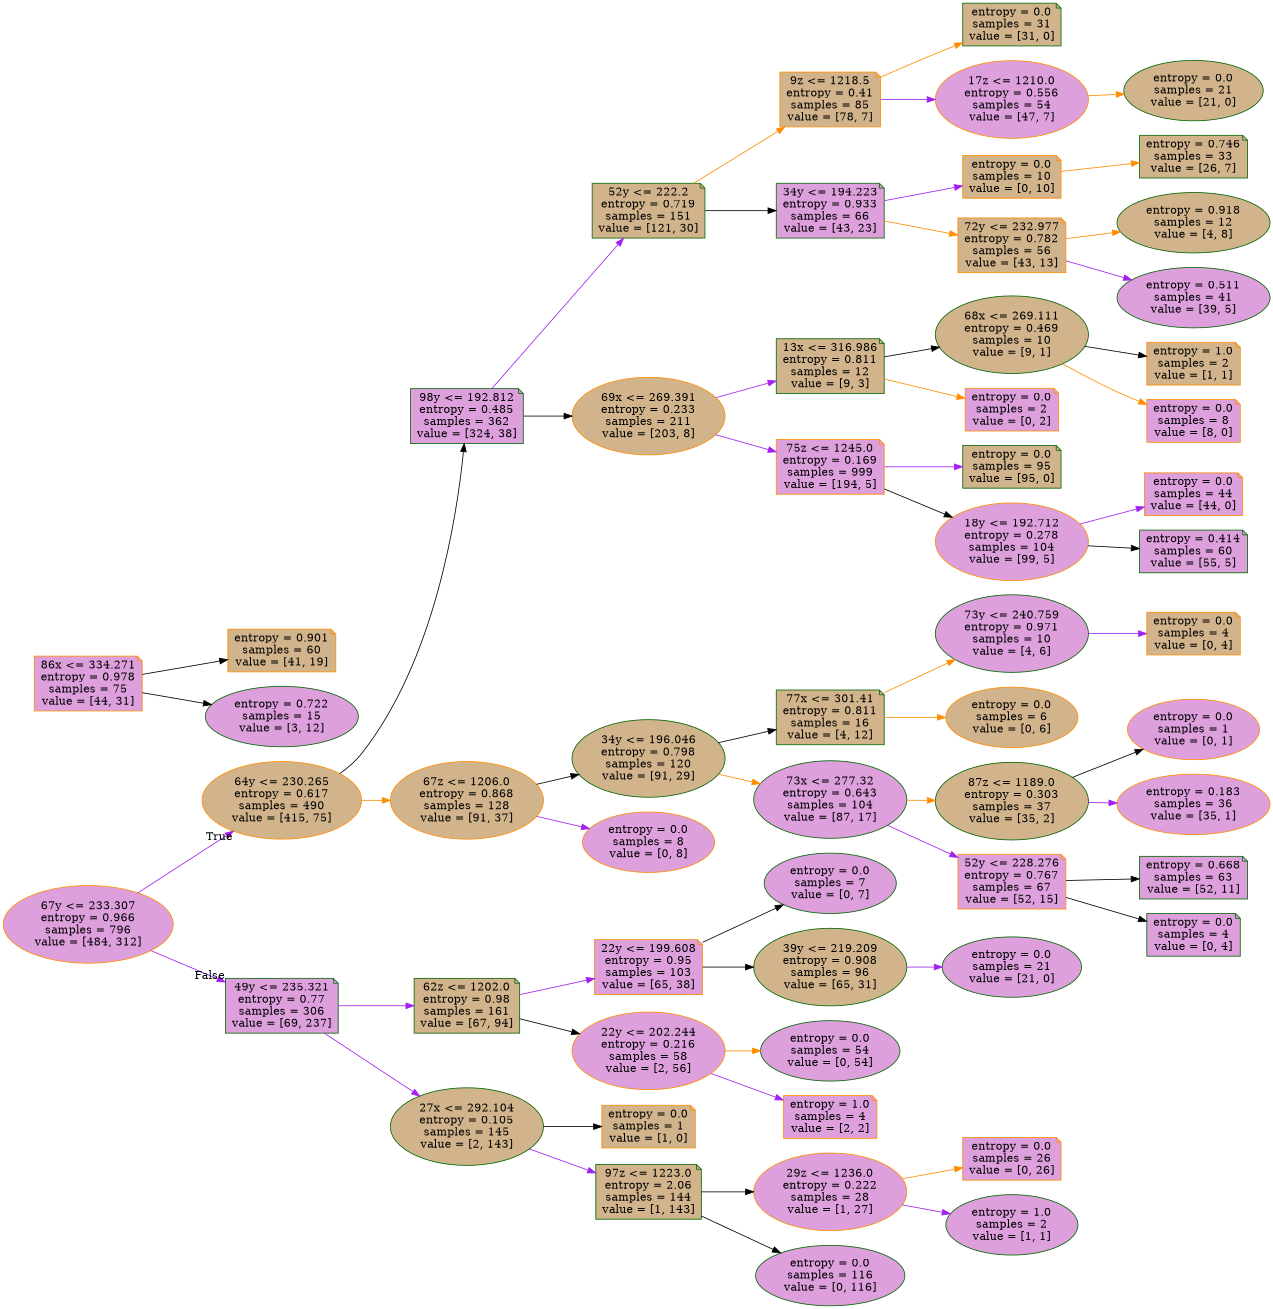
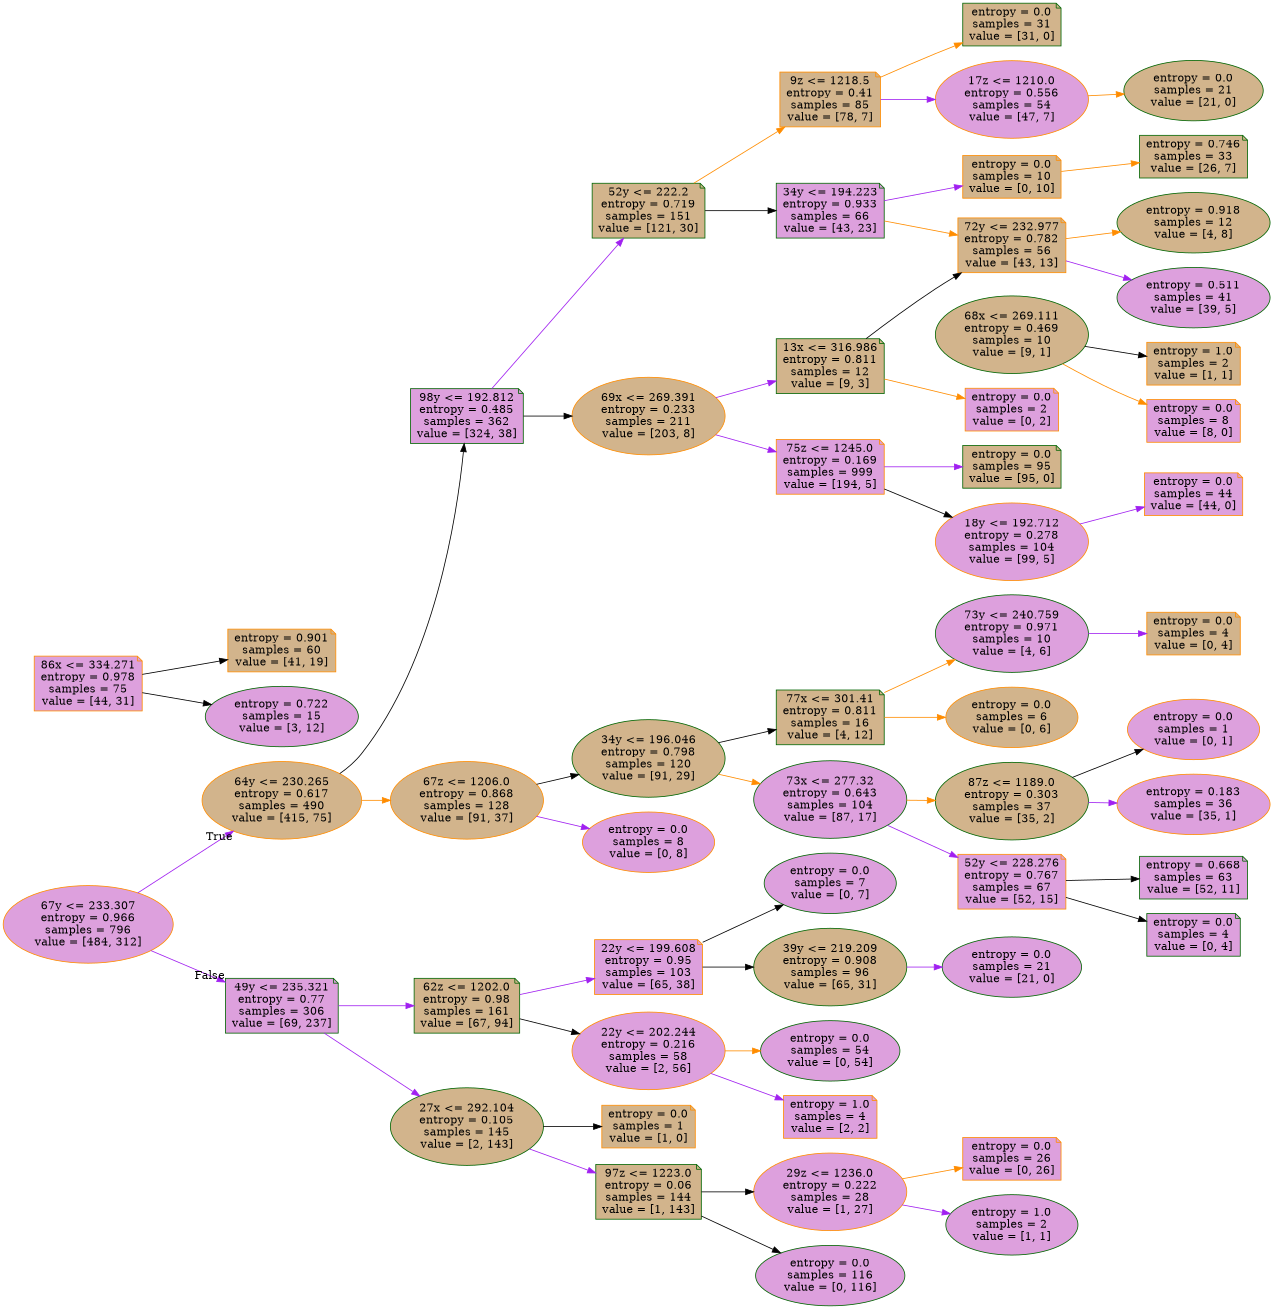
edge "13x <= 316.986 entropy = 0.811 samples = 12 value = [9, 3]" -> "68x <= 269.111 entropy = 0.469 samples = 10 value = [9, 1]": now "13x <= 316.986 entropy = 0.811 samples = 12 value = [9, 3]" -> "72y <= 232.977 entropy = 0.782 samples = 56 value = [43, 13]"
node "entropy = 0.414 samples = 60 value = [55, 5]": removed
node "97z <= 1223.0 entropy = 2.06 samples = 144 value = [1, 143]": label "97z <= 1223.0 entropy = 2.06 samples = 144 value = [1, 143]" -> "97z <= 1223.0 entropy = 0.06 samples = 144 value = [1, 143]"
